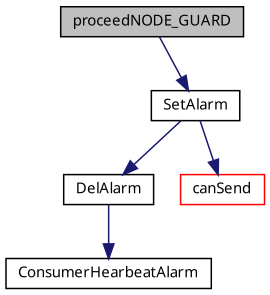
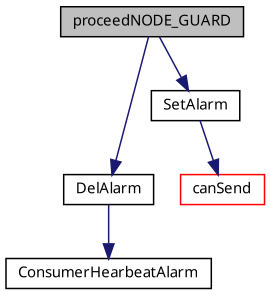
edge "SetAlarm" -> "DelAlarm": now "proceedNODE_GUARD" -> "DelAlarm"
